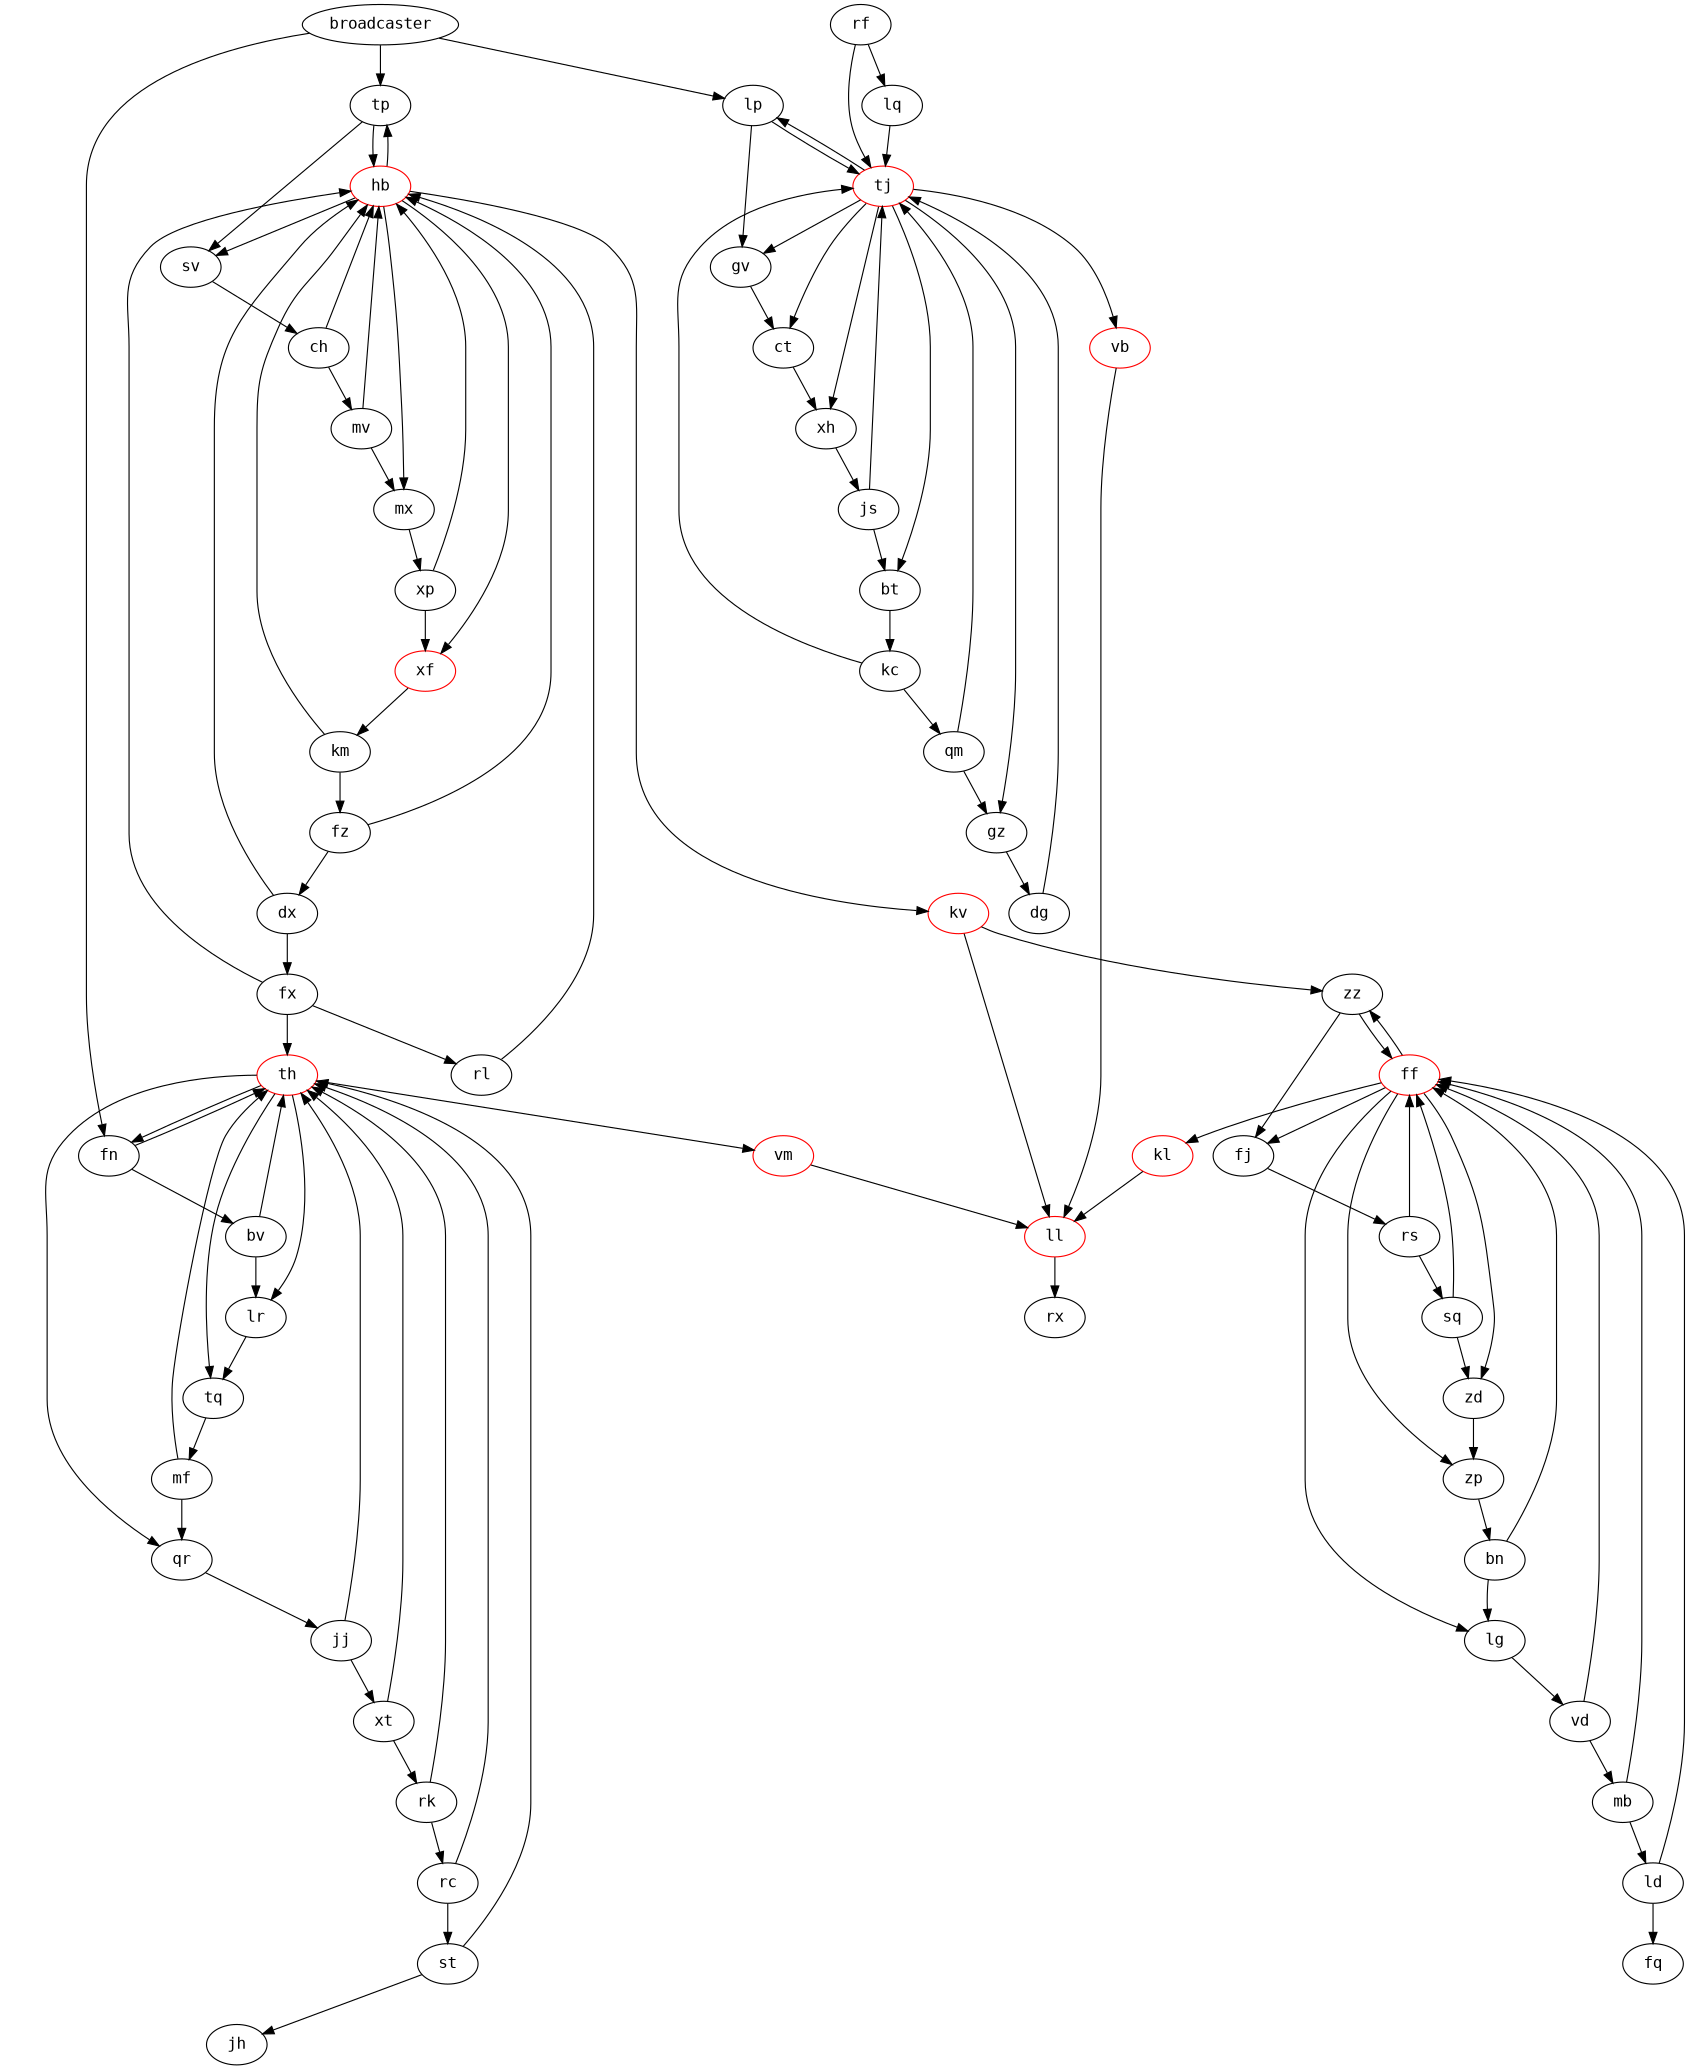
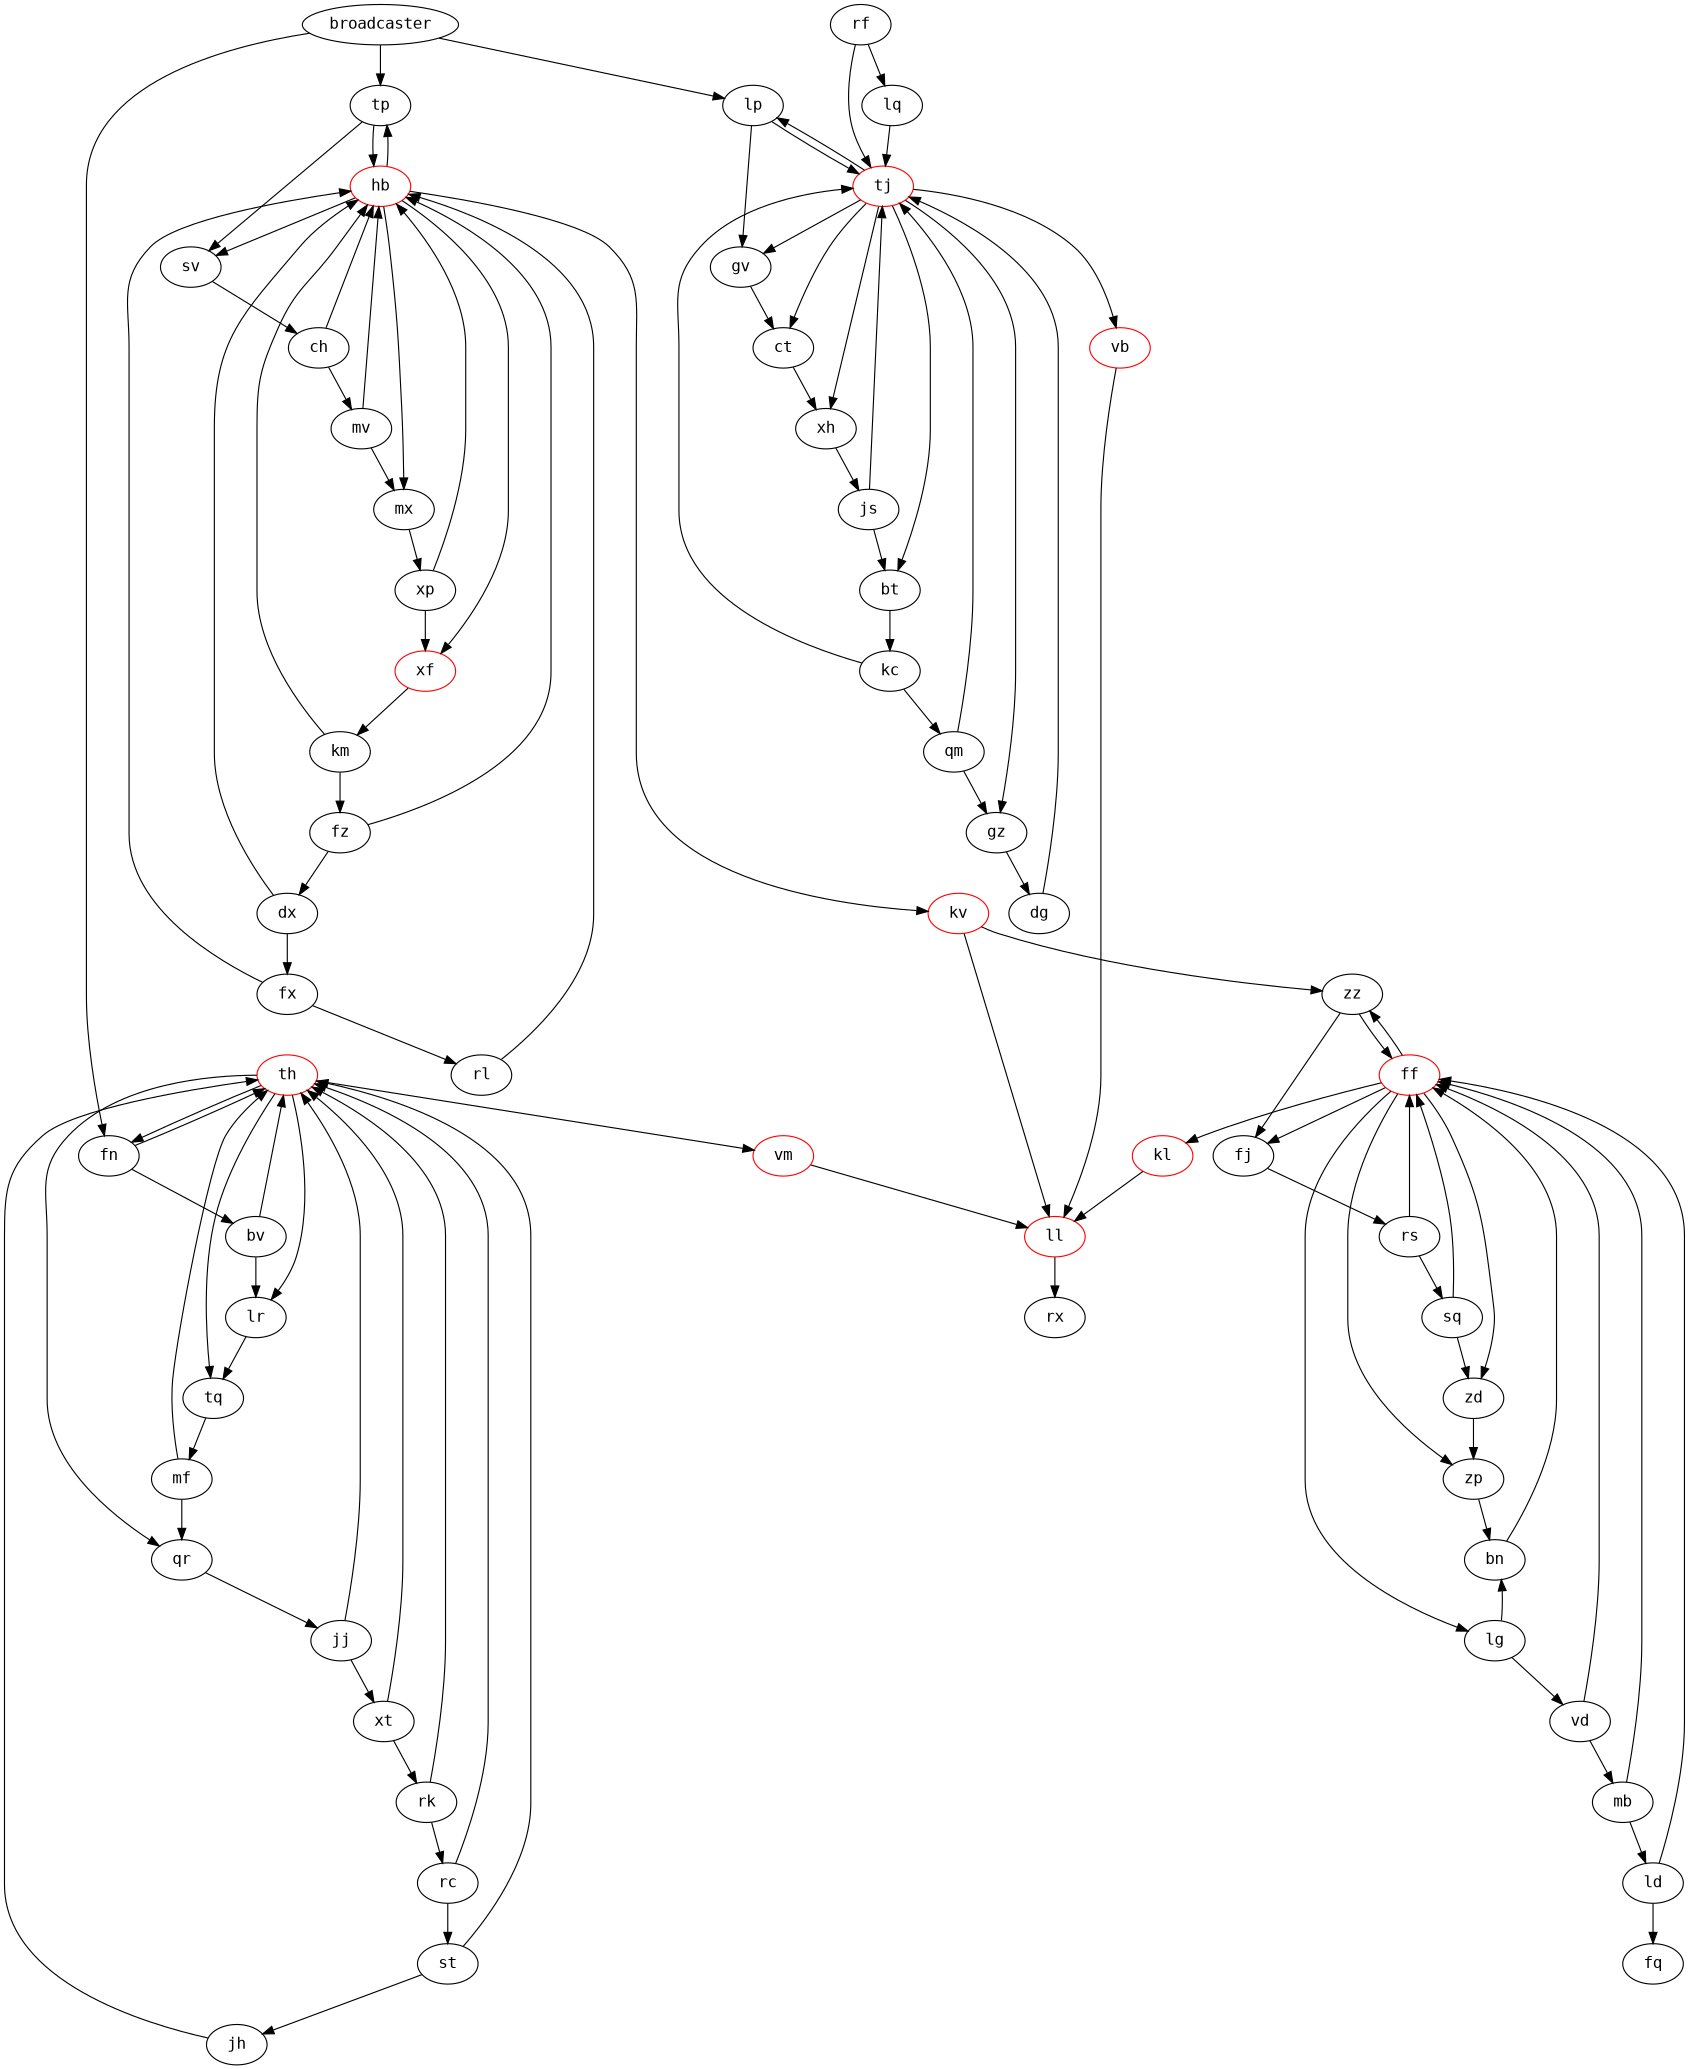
edge "fx" -> "th": now "jh" -> "th"
edge "bn" -> "lg": reversed
